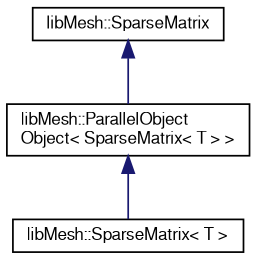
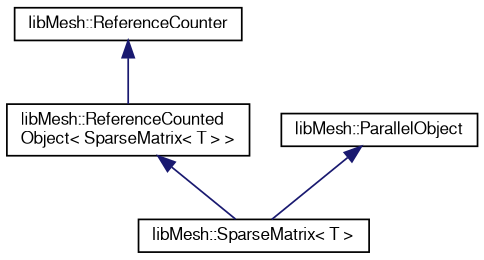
node "libMesh::SparseMatrix": label "libMesh::SparseMatrix" -> "libMesh::ReferenceCounter"
node "libMesh::ParallelObject Object< SparseMatrix< T > >": label "libMesh::ParallelObject Object< SparseMatrix< T > >" -> "libMesh::ReferenceCounted Object< SparseMatrix< T > >"
node "libMesh::ParallelObject": added
